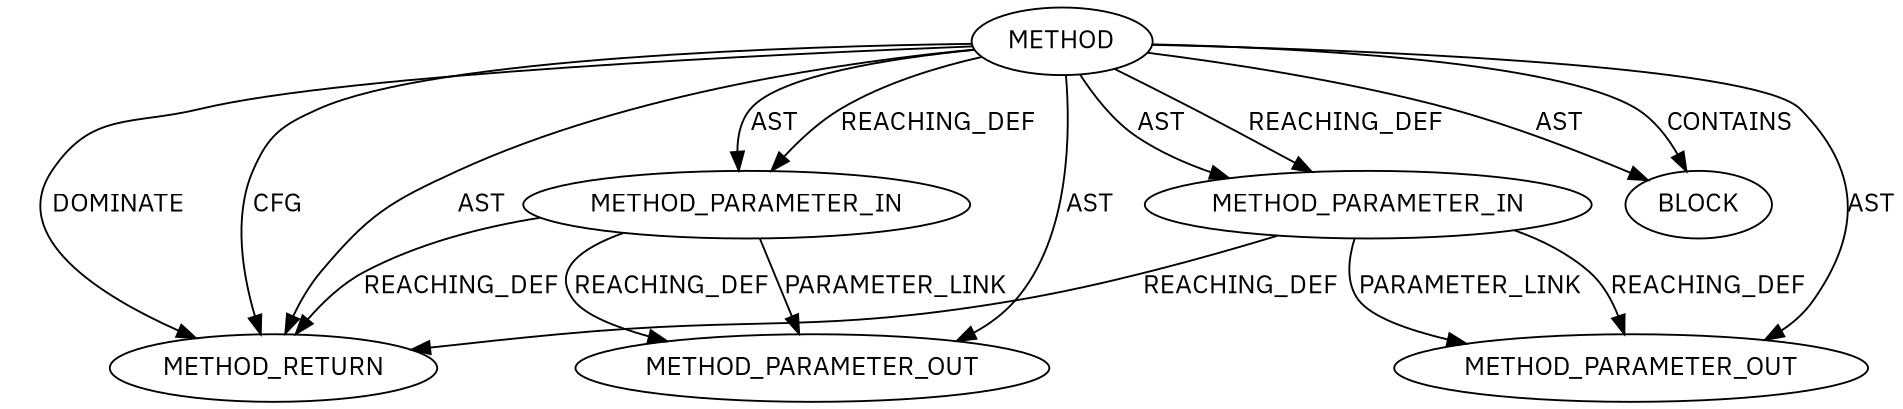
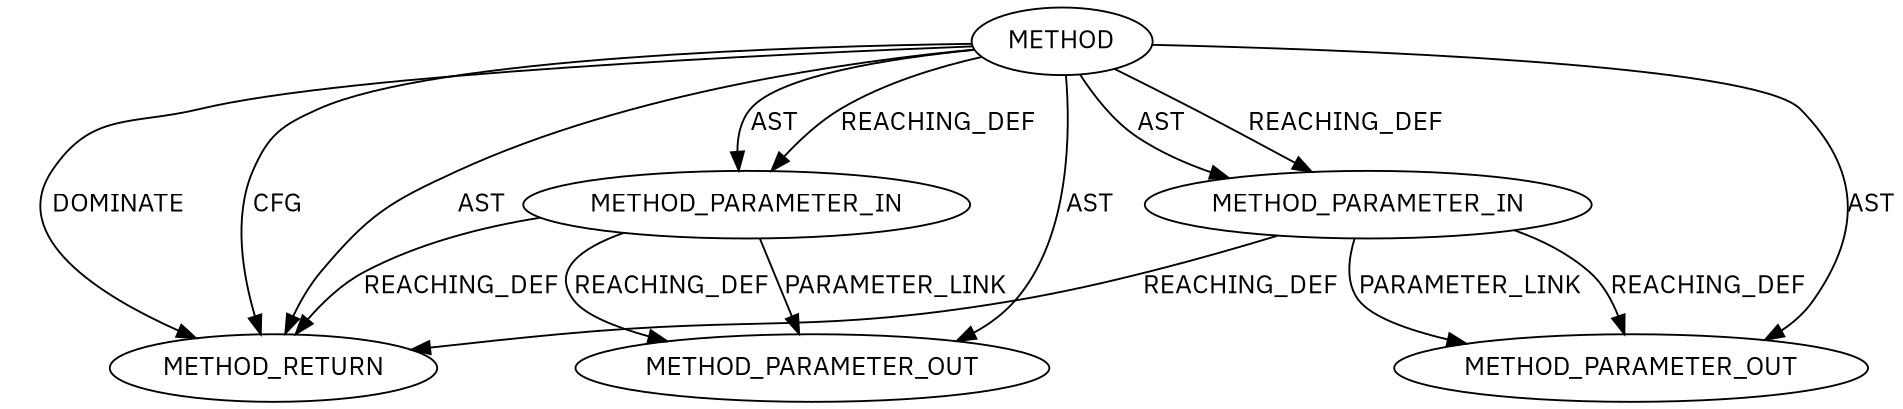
node "BLOCK": removed
